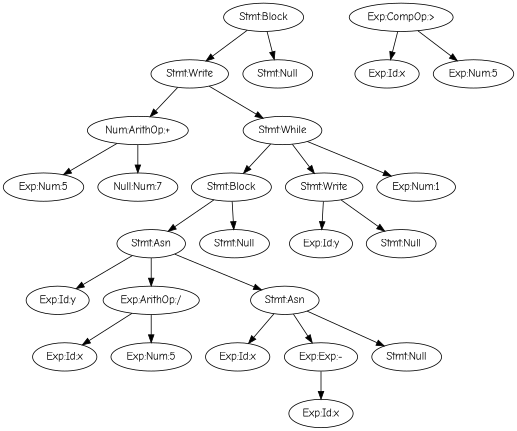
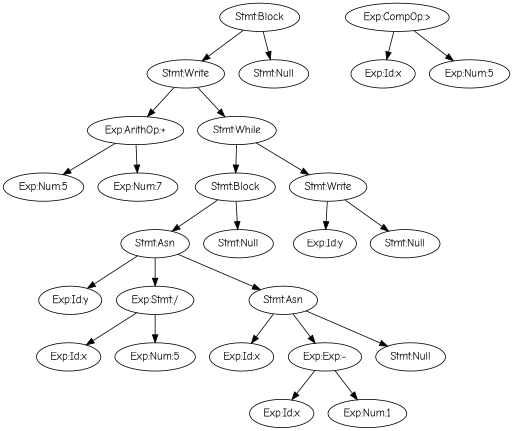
node "Num:ArithOp:+": label "Num:ArithOp:+" -> "Exp:ArithOp:+"
edge "Stmt:While" -> "Exp:Num:1": now "Exp:Exp:-" -> "Exp:Num:1"
node "Null:Num:7": label "Null:Num:7" -> "Exp:Num:7"
node "Exp:ArithOp:/": label "Exp:ArithOp:/" -> "Exp:Stmt:/"
